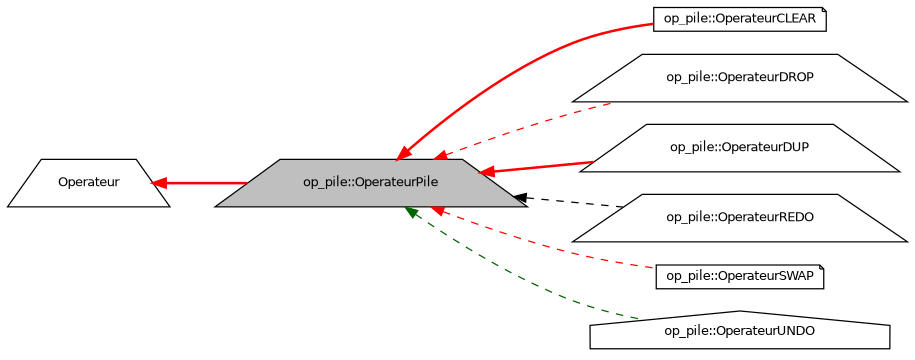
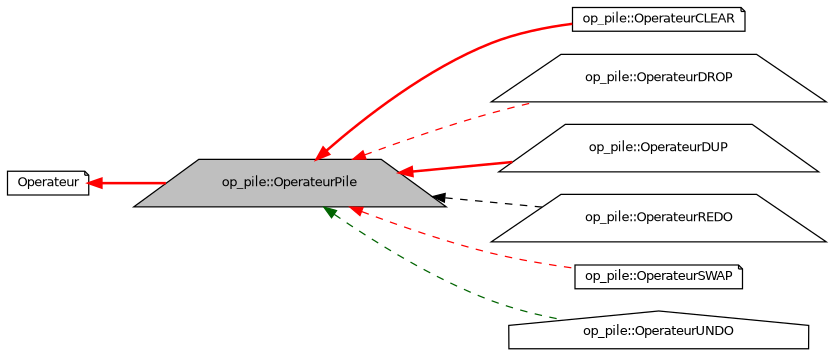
node "Operateur": shape trapezium -> note
